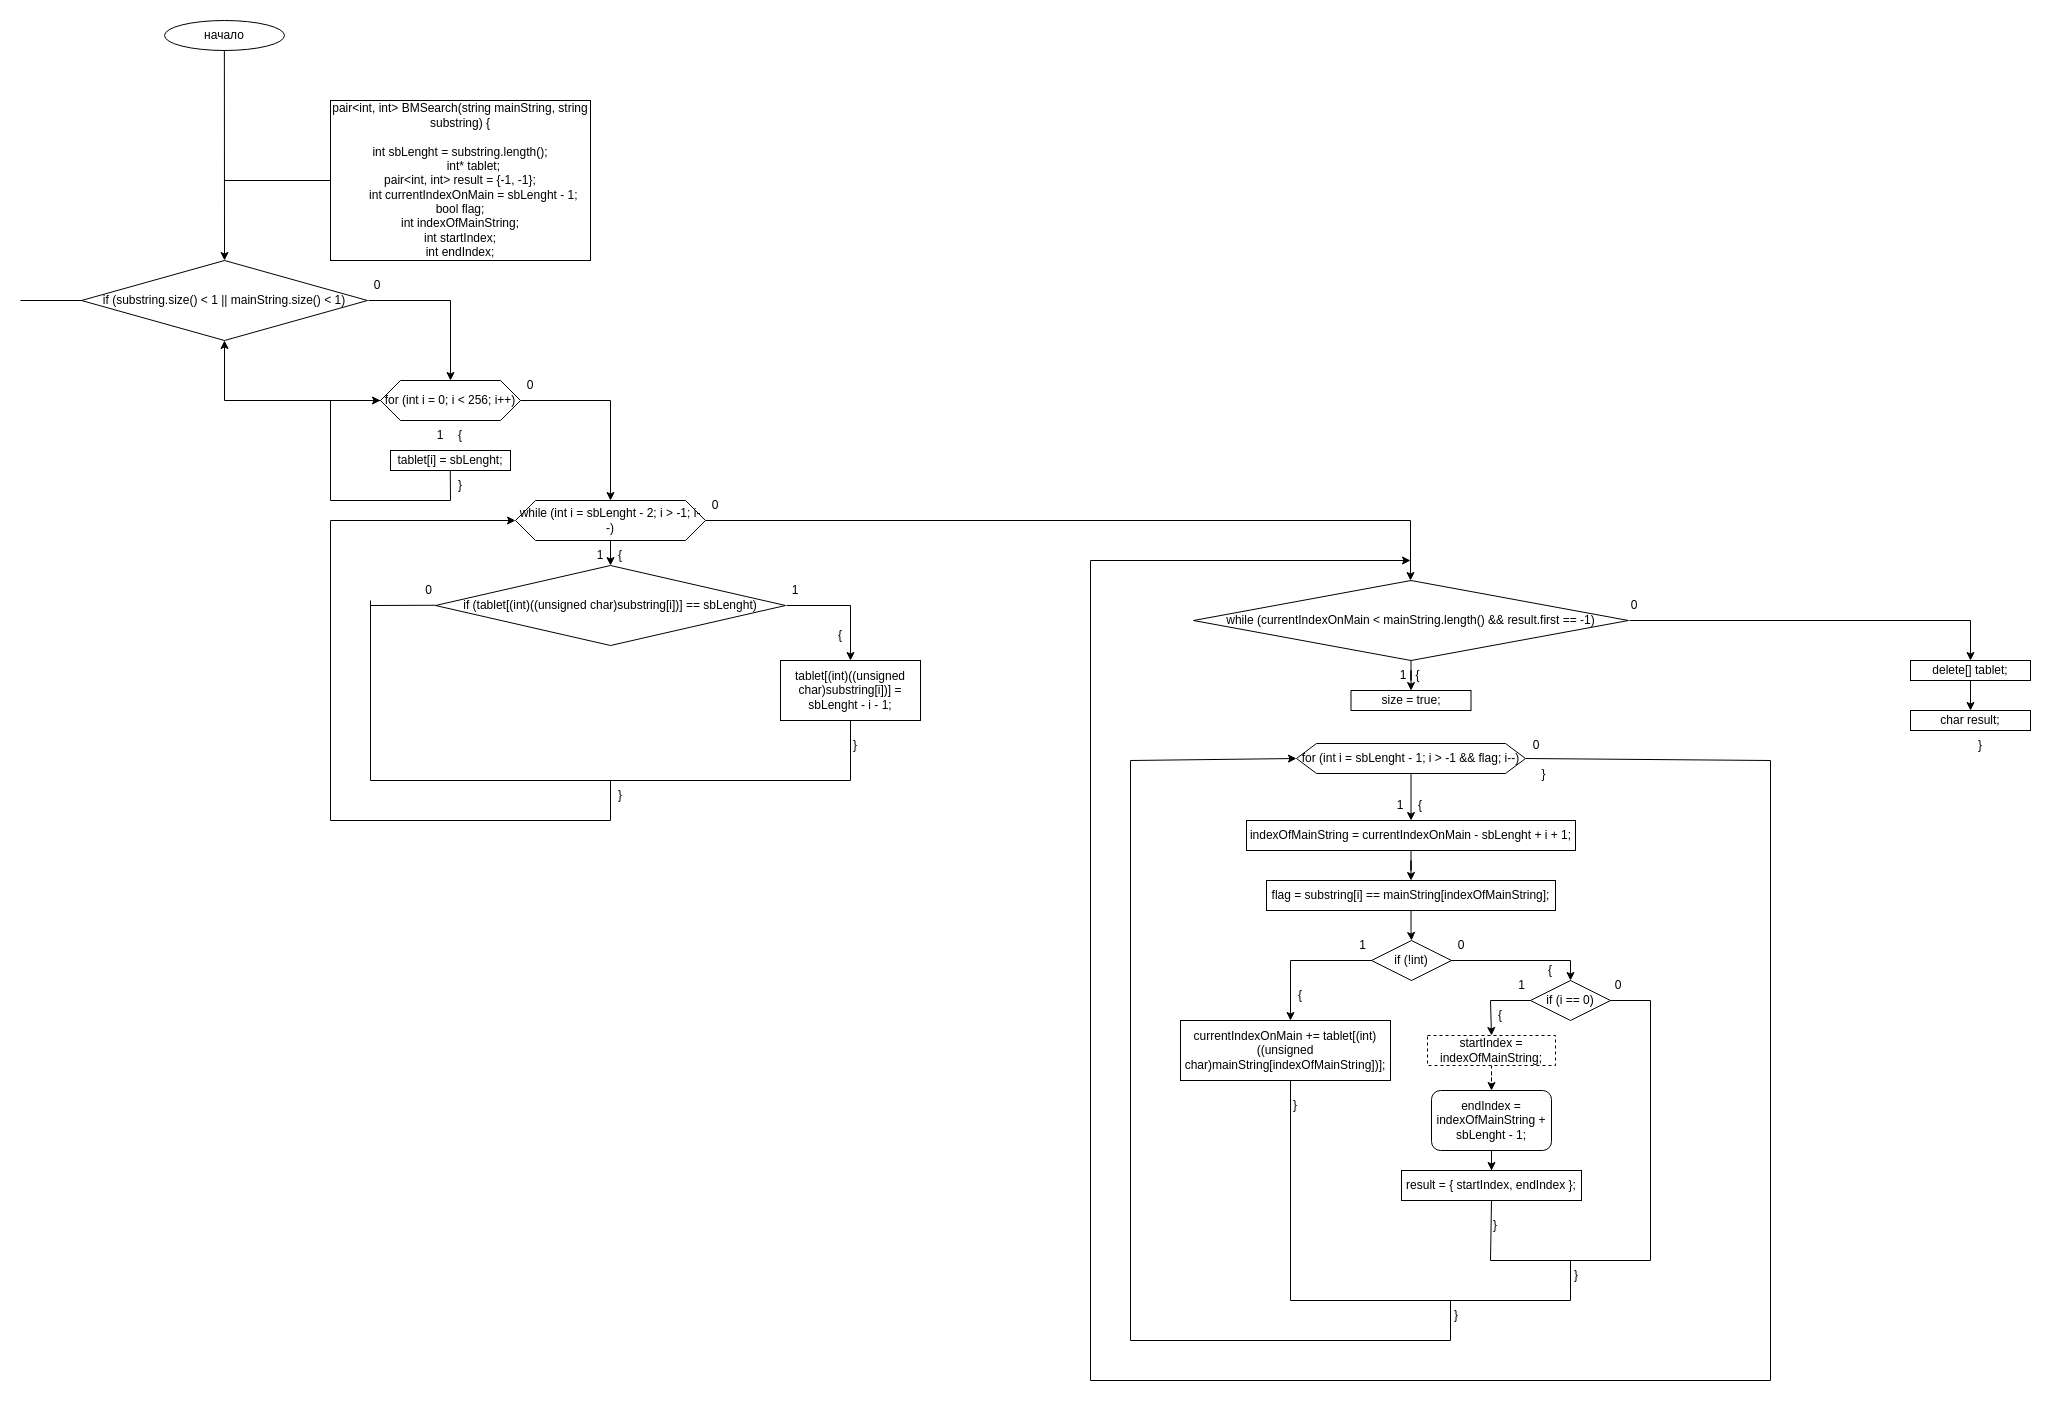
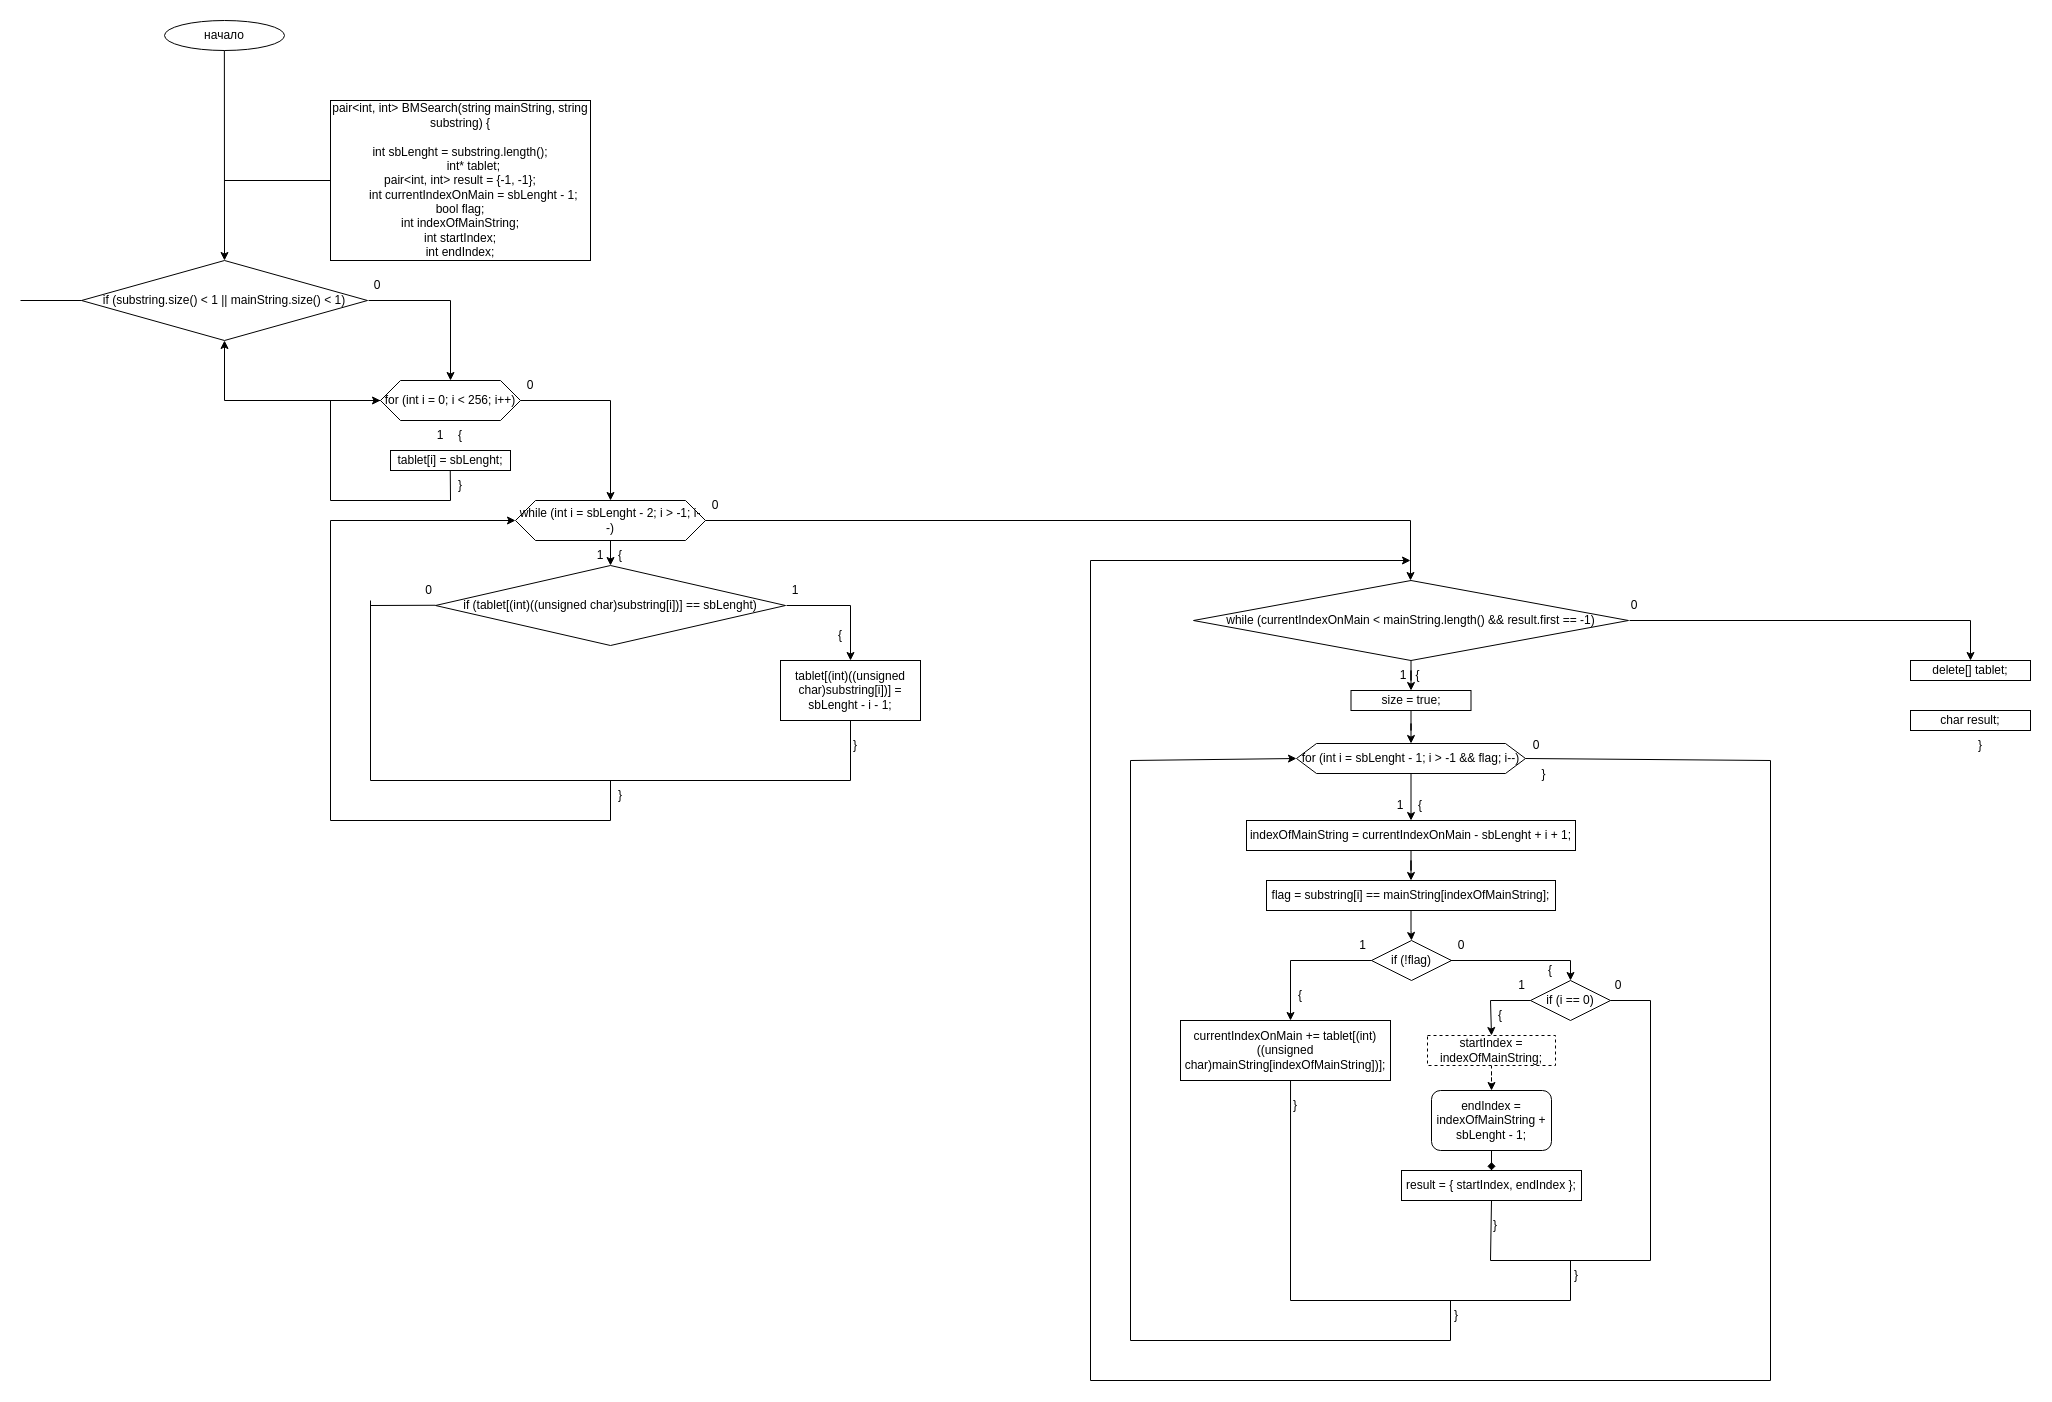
edge "delete[] tablet;" -> "char result;": removed
edge "size = true;" -> "for (int i = sbLenght - 1; i > -1 && flag; i--)": added
node "if (!int)": label "if (!int)" -> "if (!flag)"
edge "endIndex = indexOfMainString + sbLenght - 1;" -> "result = { startIndex, endIndex };": arrowhead classic -> diamond
